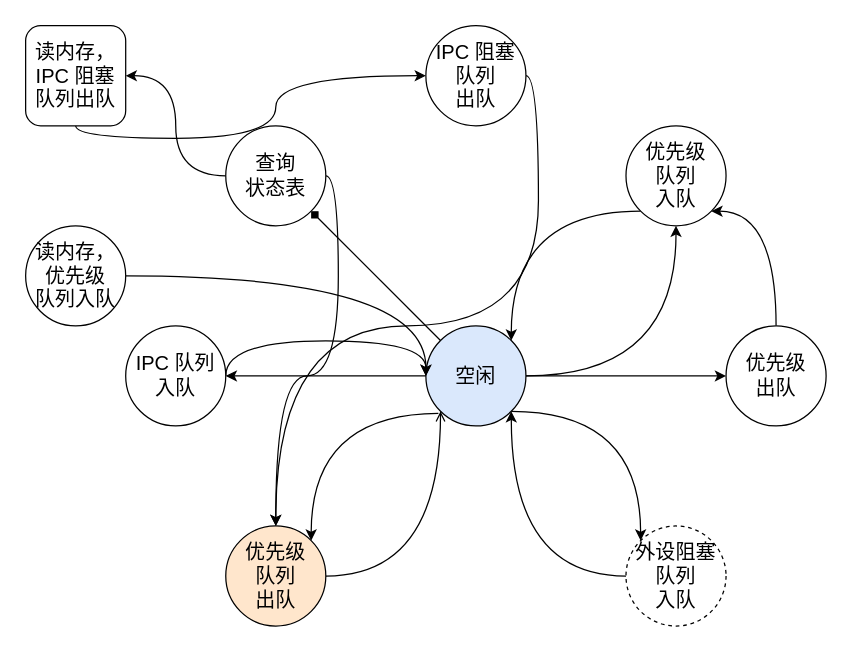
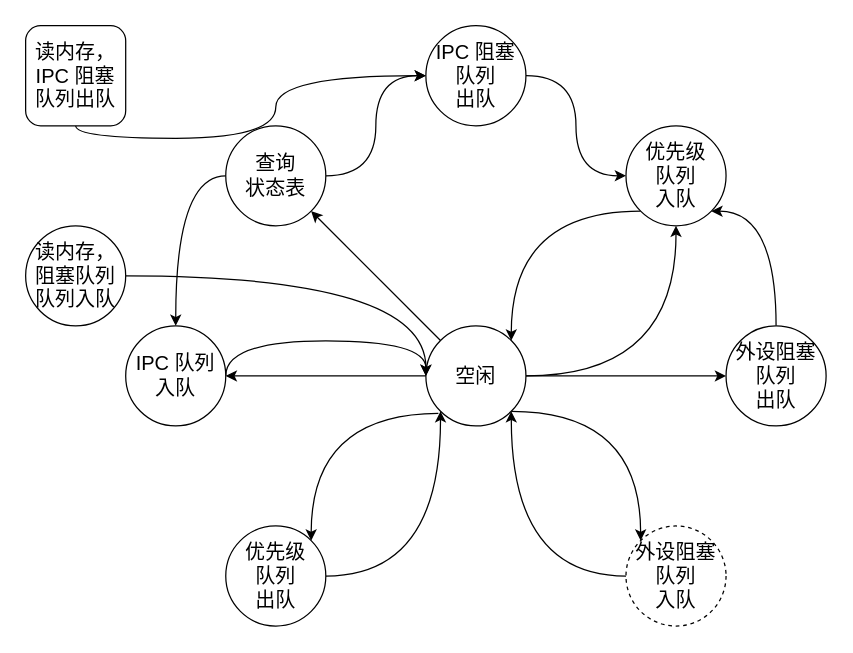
edge "查询 状态表" -> "读内存， IPC 阻塞队列出队": now "查询 状态表" -> "IPC 队列 入队"
edge "空闲" -> "查询 状态表": arrowhead diamond -> classic
edge "查询 状态表" -> "优先级 队列 出队": now "查询 状态表" -> "IPC 阻塞队列 出队"
node "读内存， 优先级 队列入队": label "读内存， 优先级 队列入队" -> "读内存， 阻塞队列 队列入队"
edge "IPC 阻塞队列 出队" -> "优先级 队列 出队": now "IPC 阻塞队列 出队" -> "优先级 队列 入队"
node "空闲": fillcolor #dae8fc -> #ffffff
node "优先级 出队": label "优先级 出队" -> "外设阻塞队列 出队"
edge "优先级 队列 出队" -> "空闲": arrowhead open -> classic
node "优先级 队列 出队": fillcolor #ffe6cc -> #ffffff
